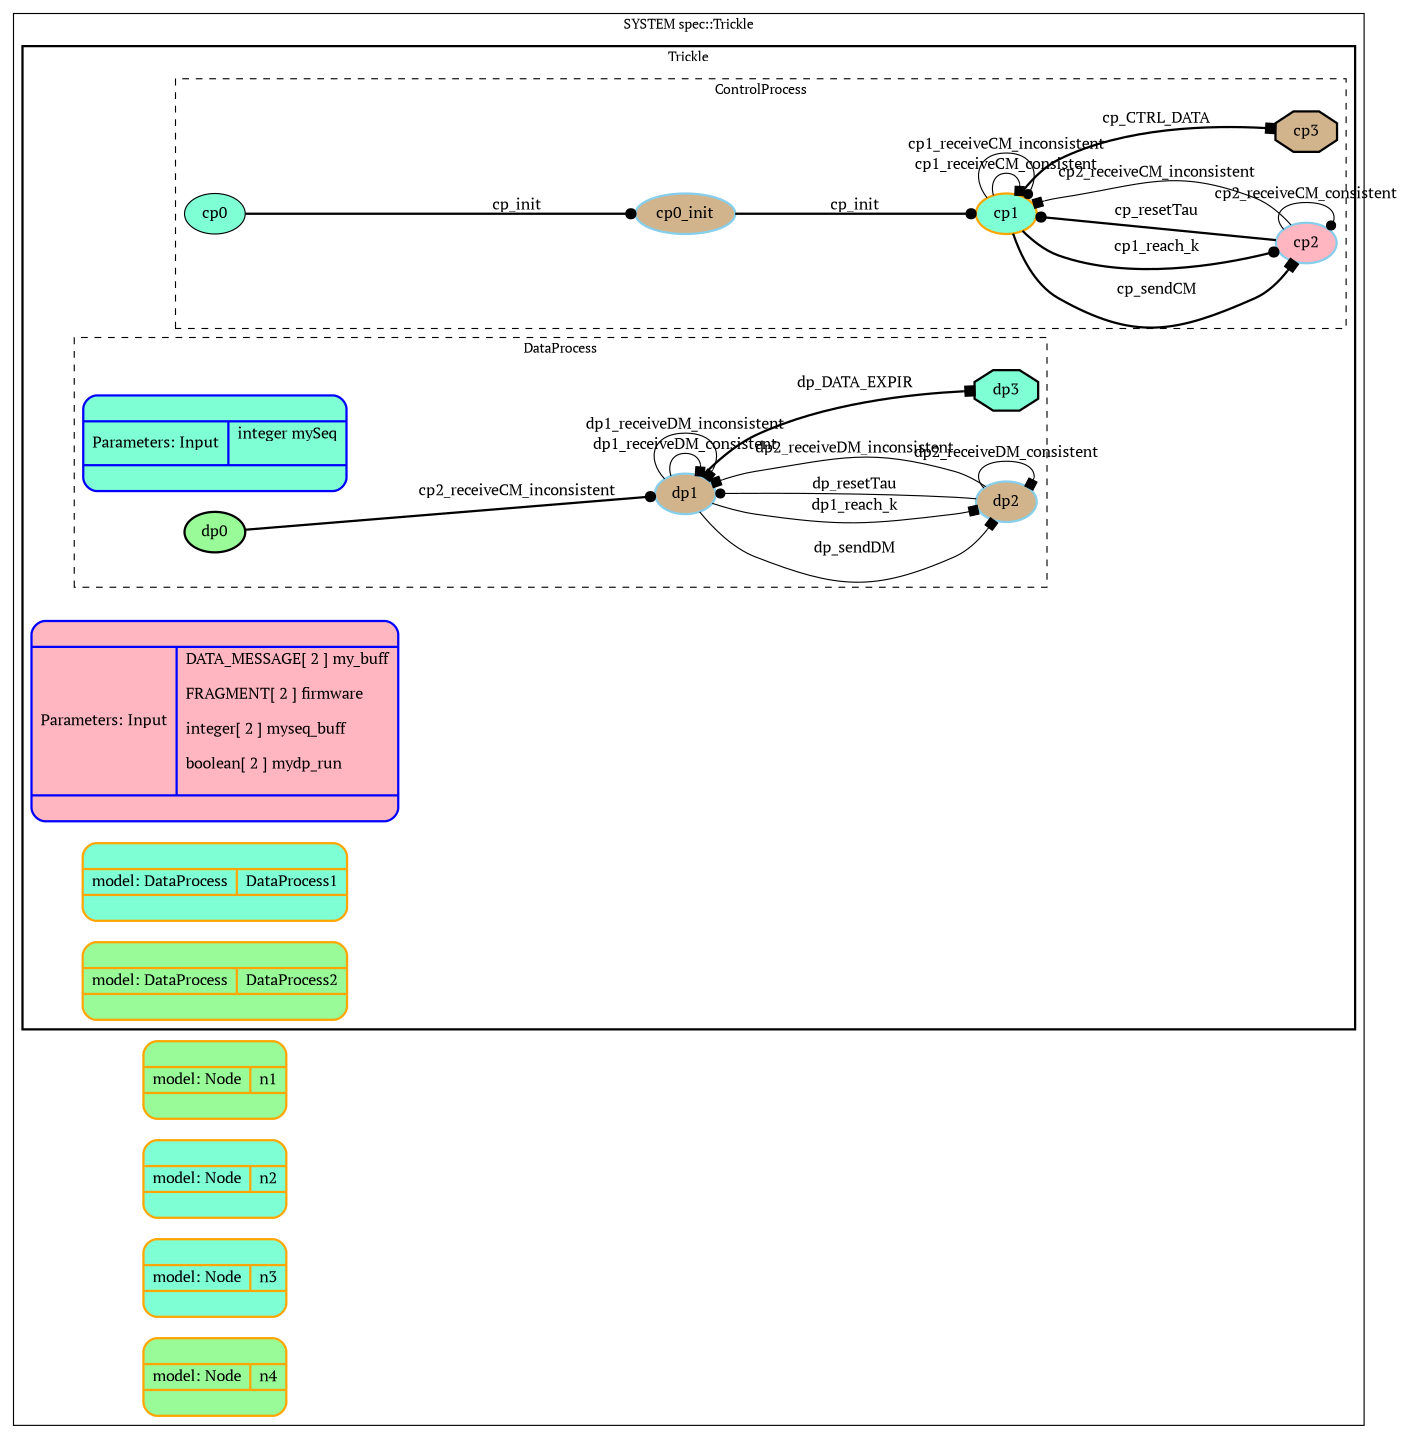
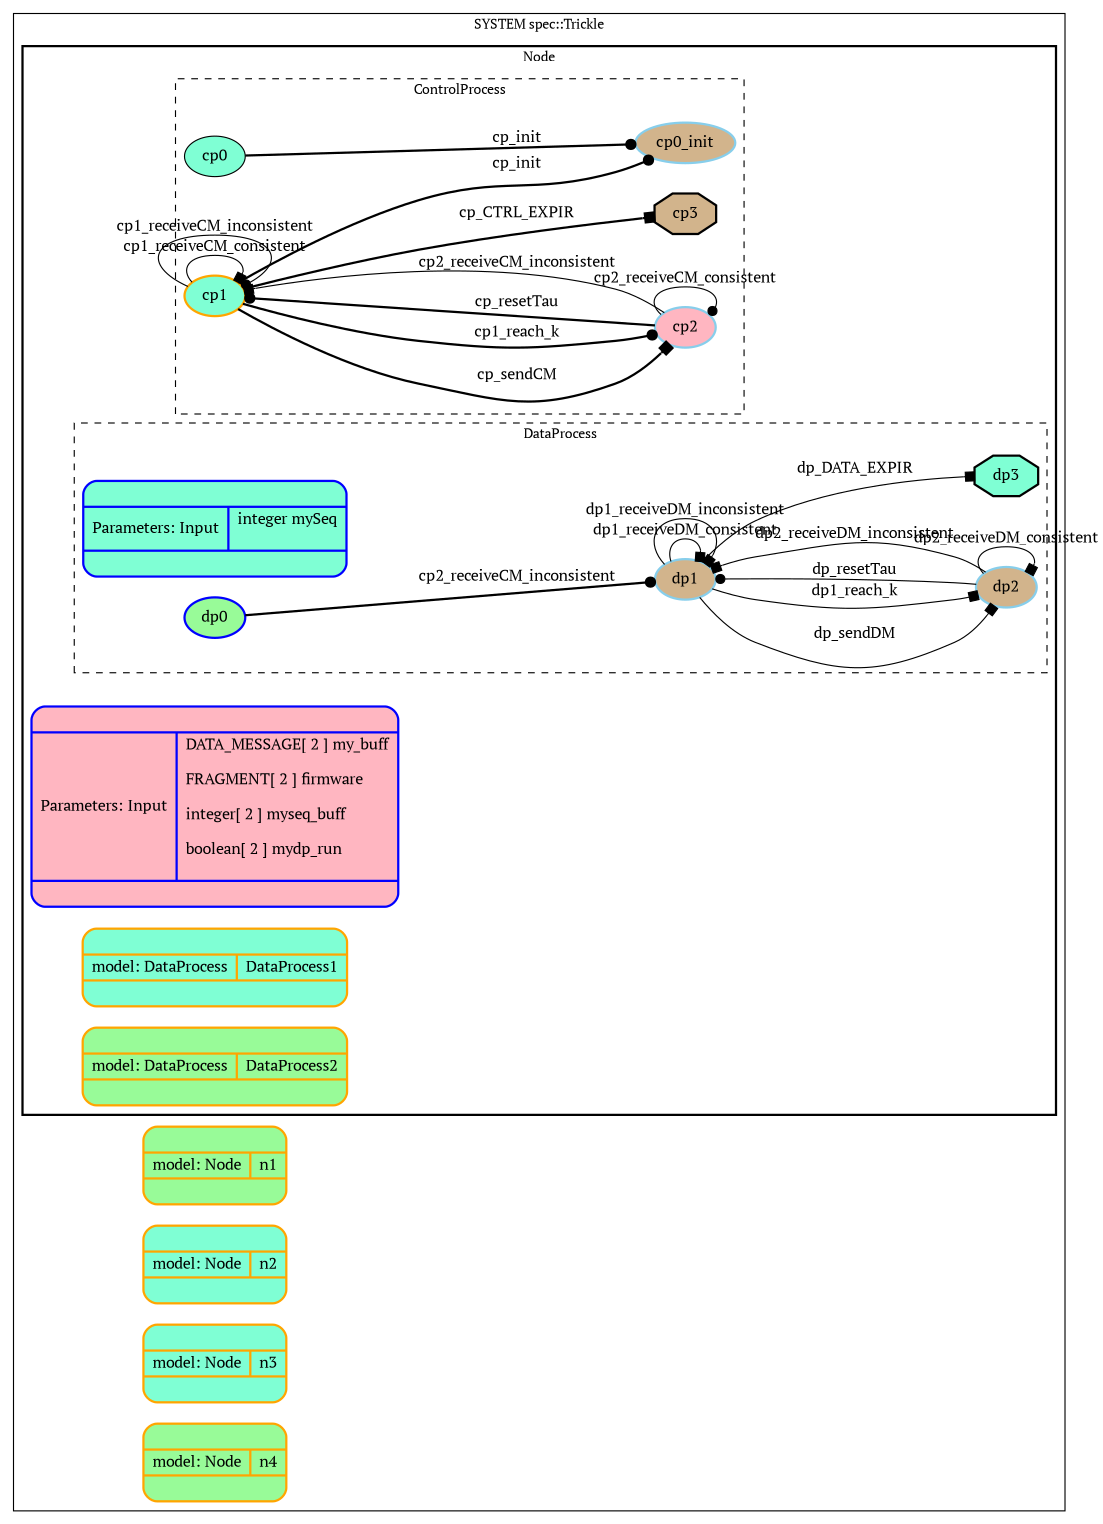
cluster "Trickle": label "Trickle" -> "Node"
edge "cp1" -> "cp3": label "cp_CTRL_DATA" -> "cp_CTRL_EXPIR"
edge "cp0_init" -> "cp1": reversed
edge "dp1" -> "dp3": style bold -> solid
node "dp0": color black -> blue
